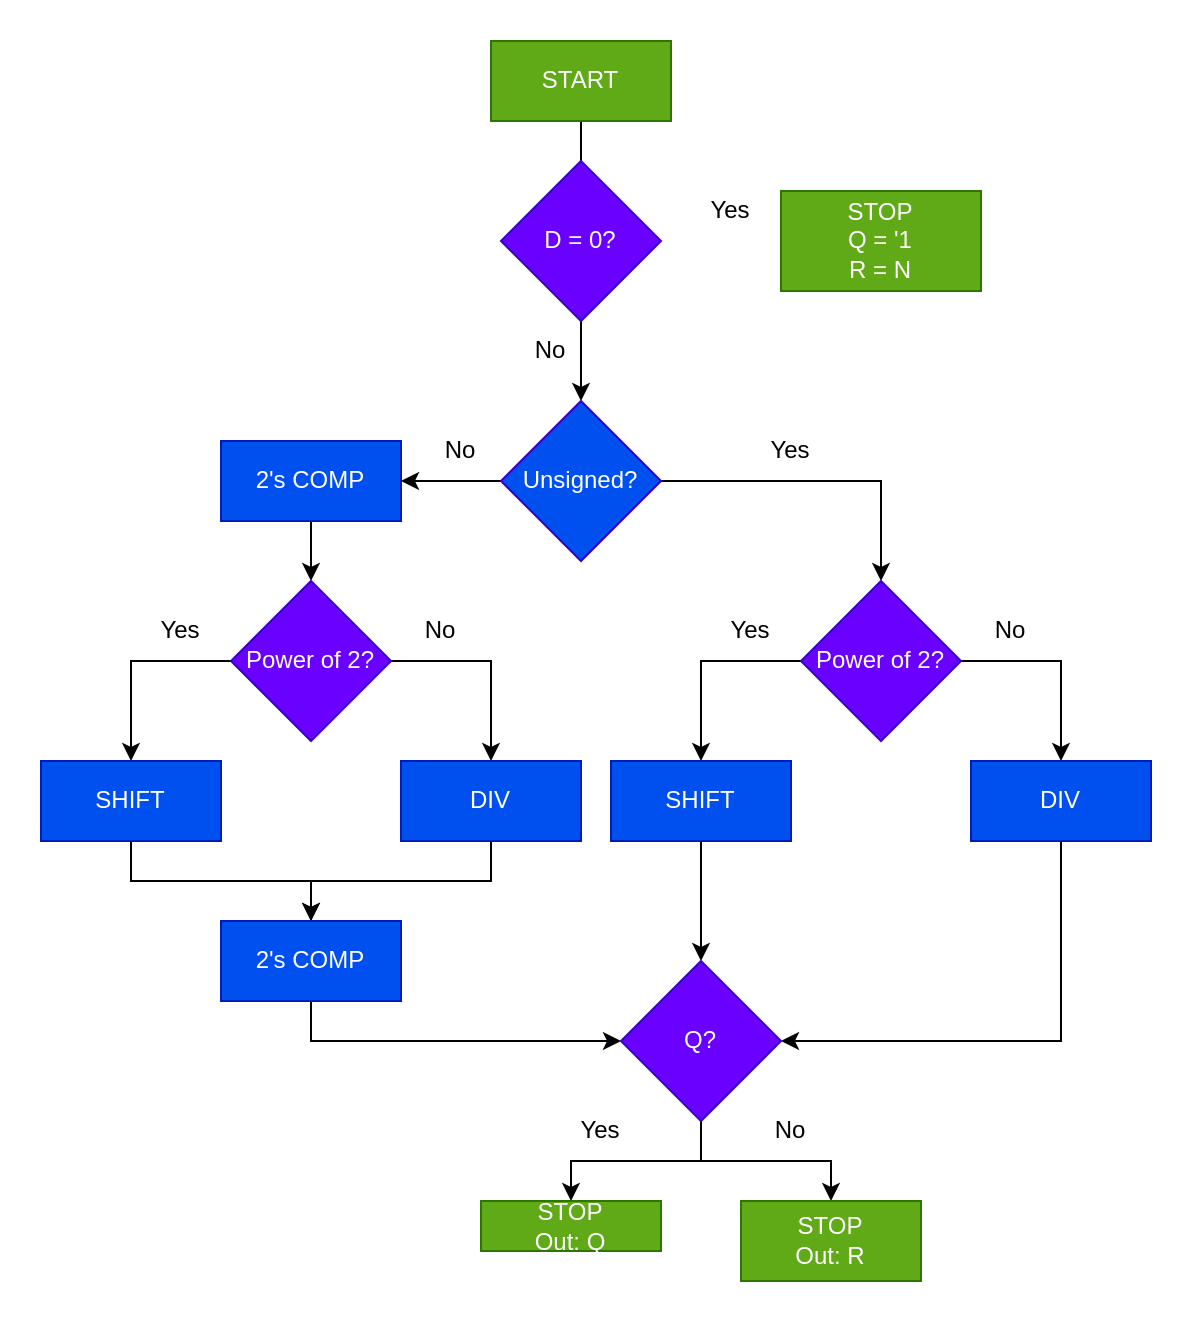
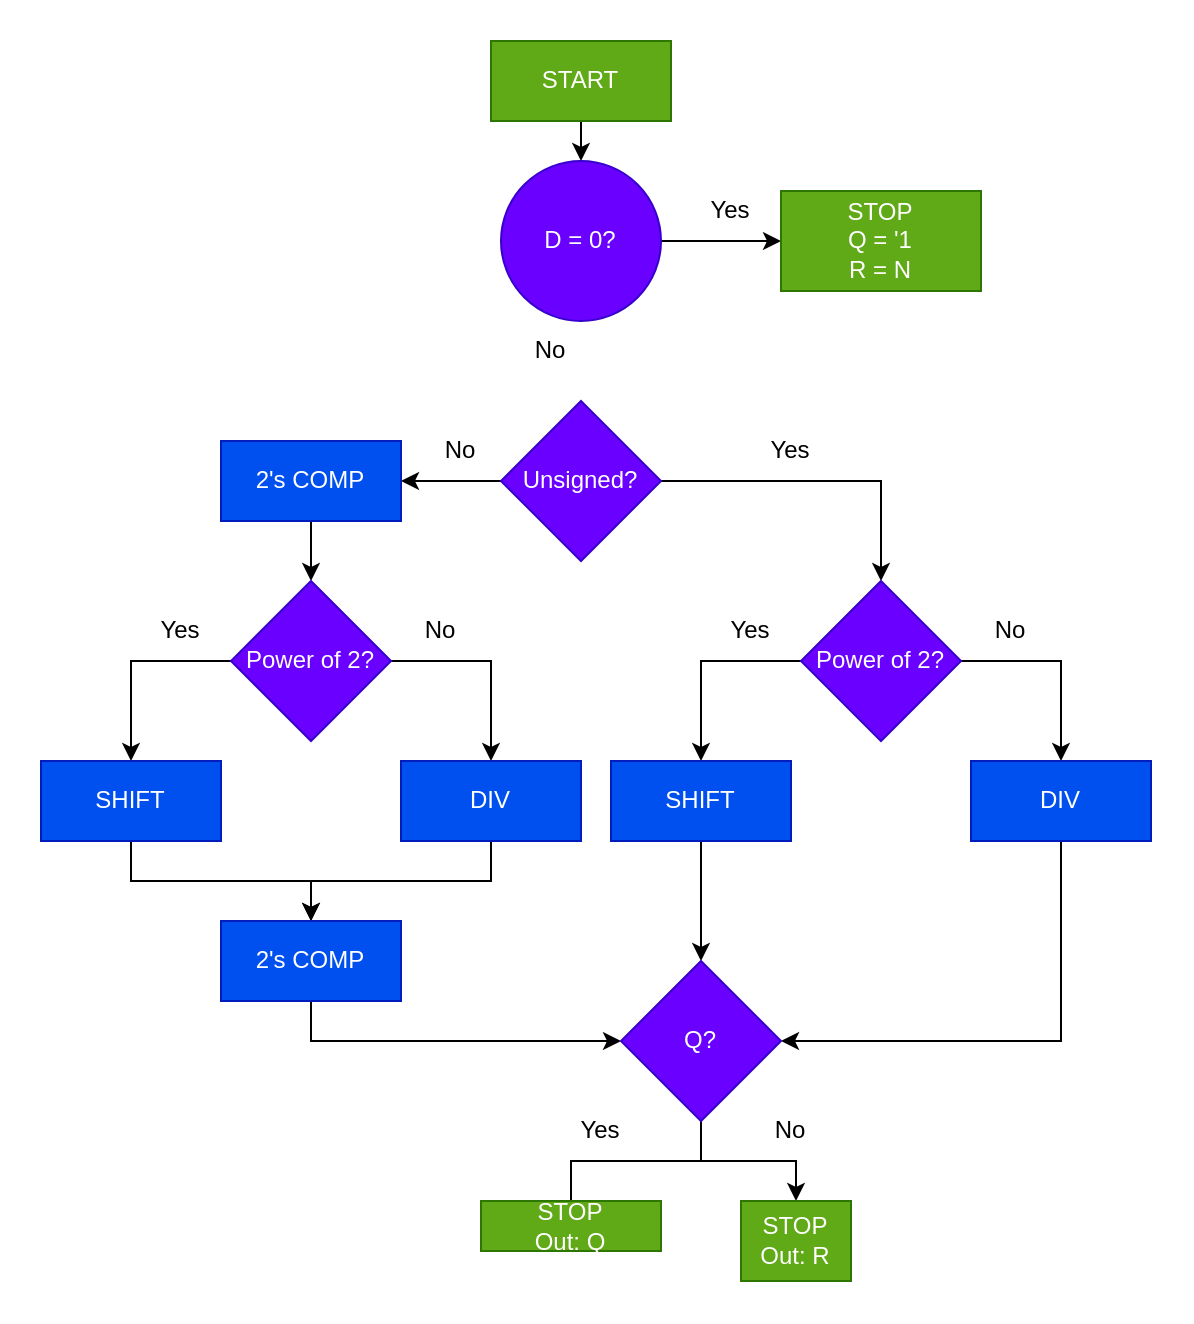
edge "START" -- "D = 0?": arrowhead none -> classic
node "D = 0?": shape diamond -> ellipse
edge "D = 0?" -> "STOP Q = '1 R = N": added
edge "D = 0?" -> "Unsigned?": removed
node "Unsigned?": fillcolor #0050ef -> #6a00ff
edge "Q?" -> "STOP Out: Q": arrowhead classic -> none
node "STOP Out: R": size 180x80 -> 110x80
